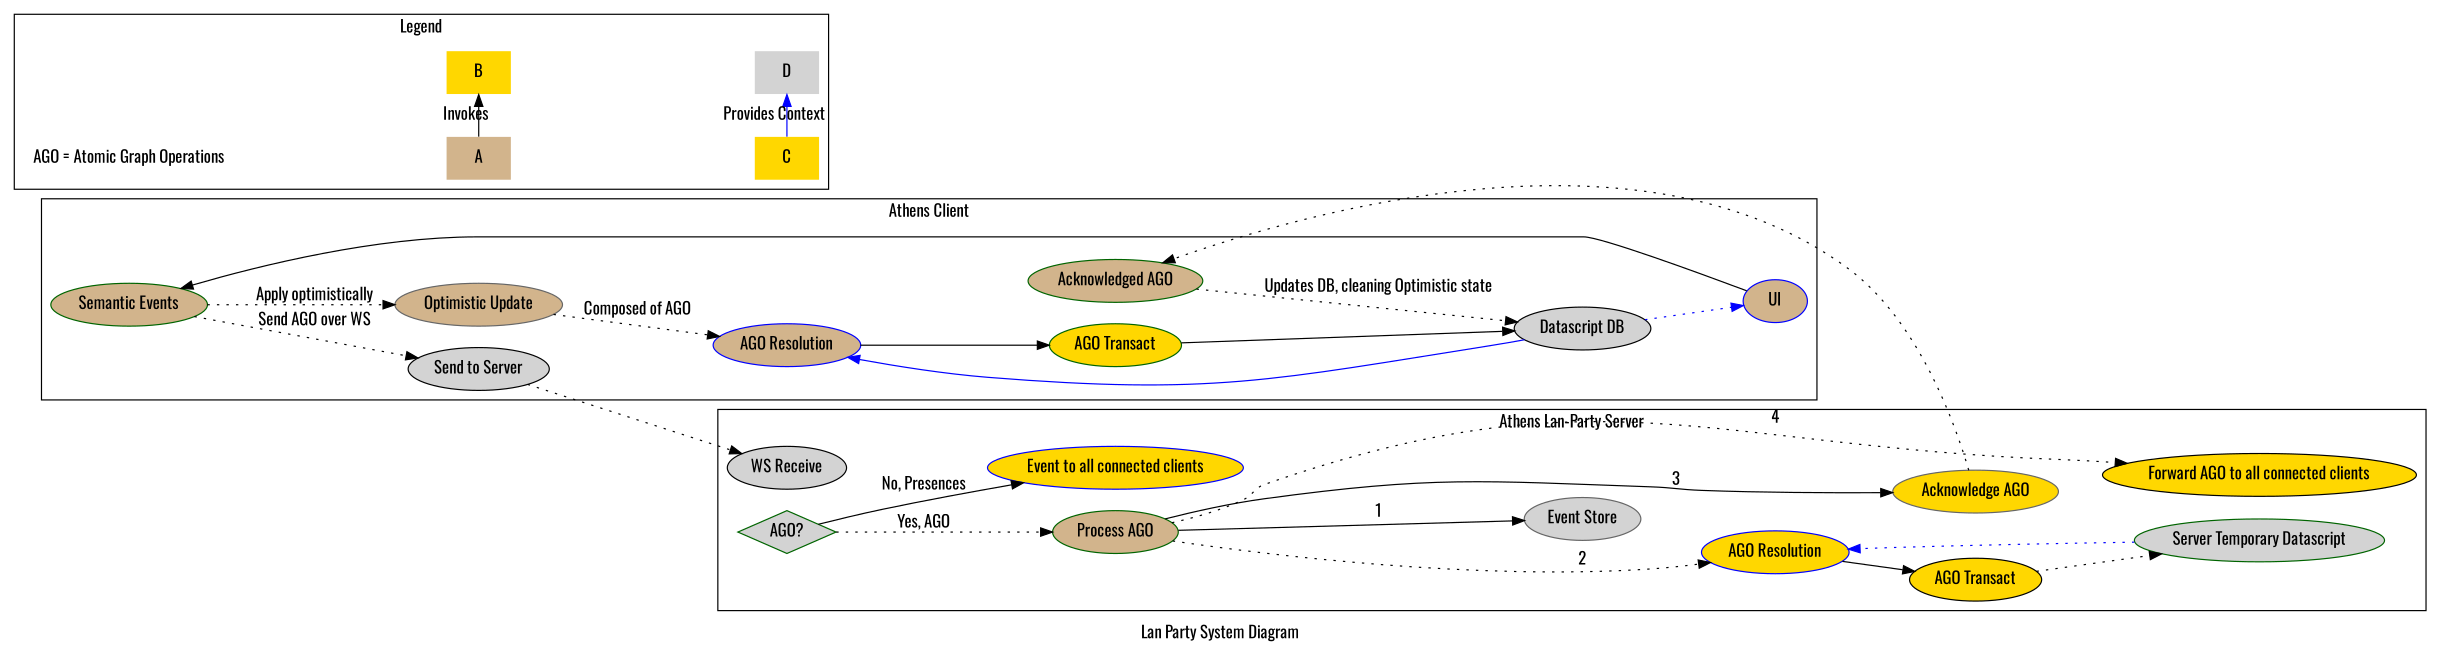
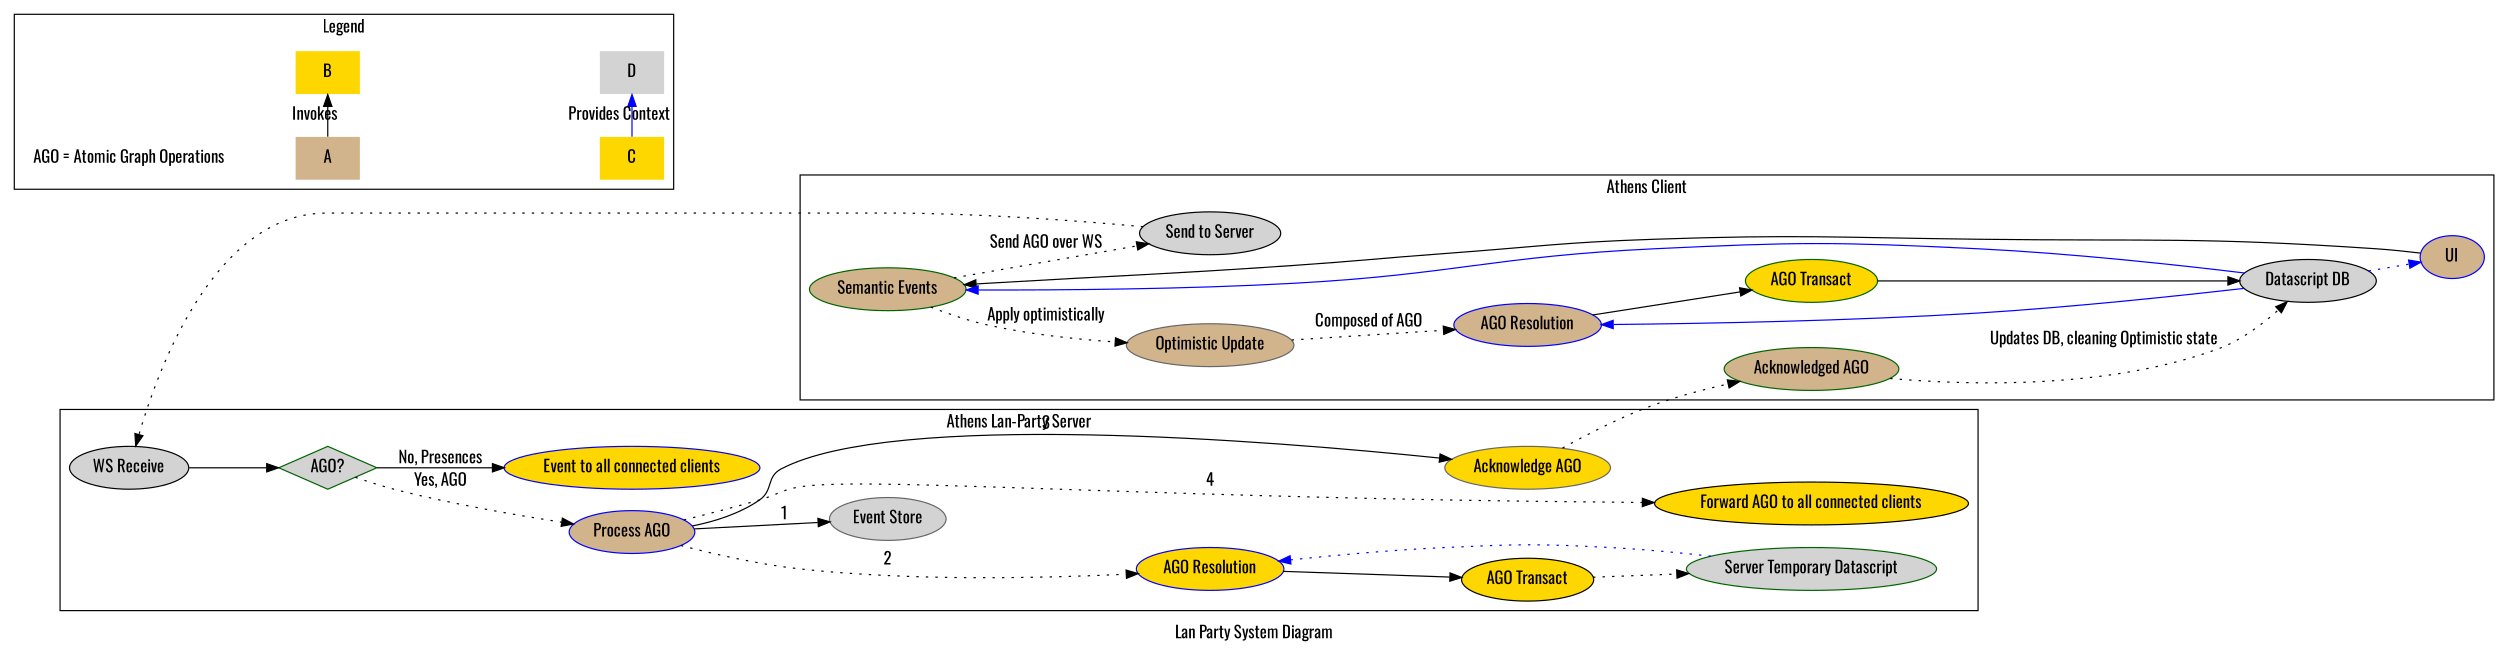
edge "Datascript DB" -> "Semantic Events": added
edge "WS Receive" -> "AGO?": added
node "Process AGO": color darkgreen -> blue
